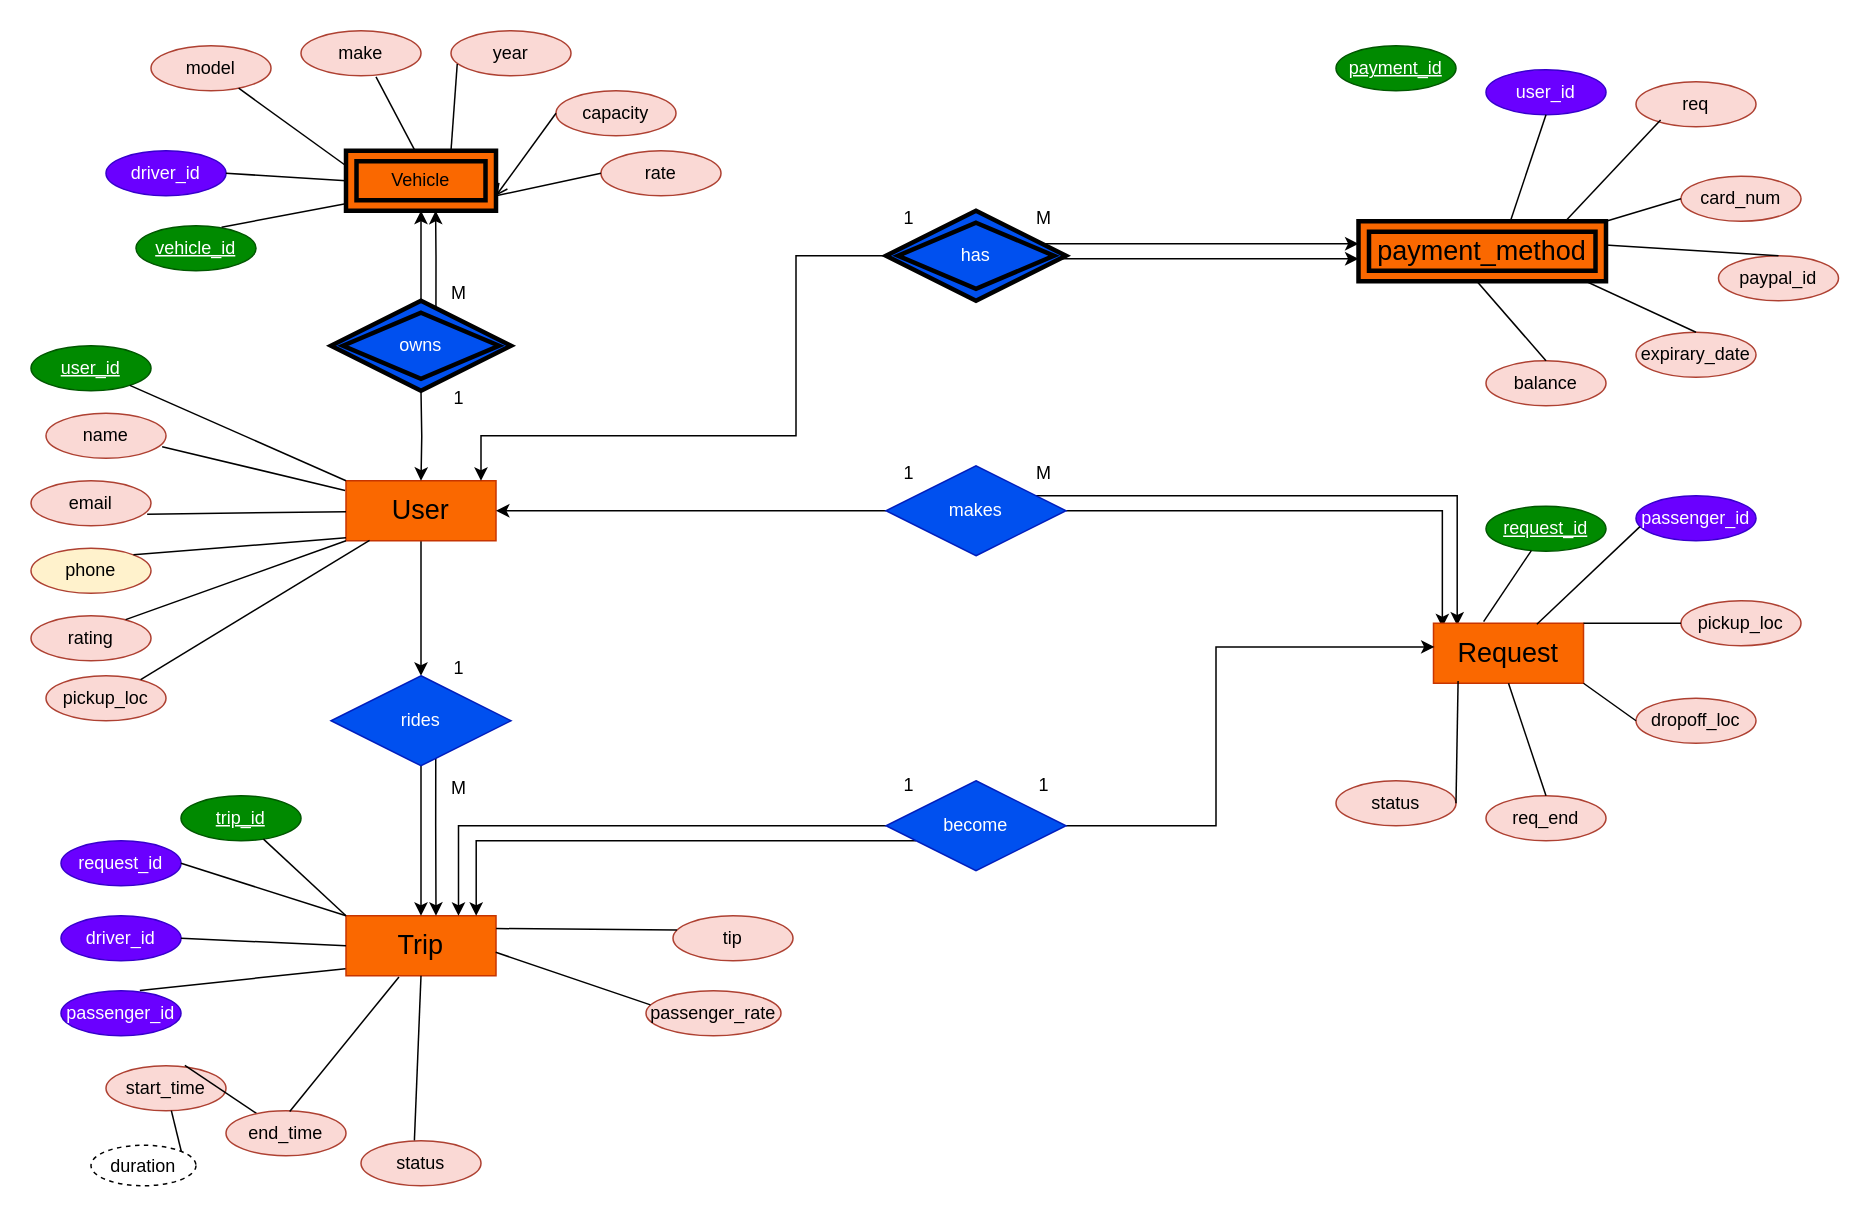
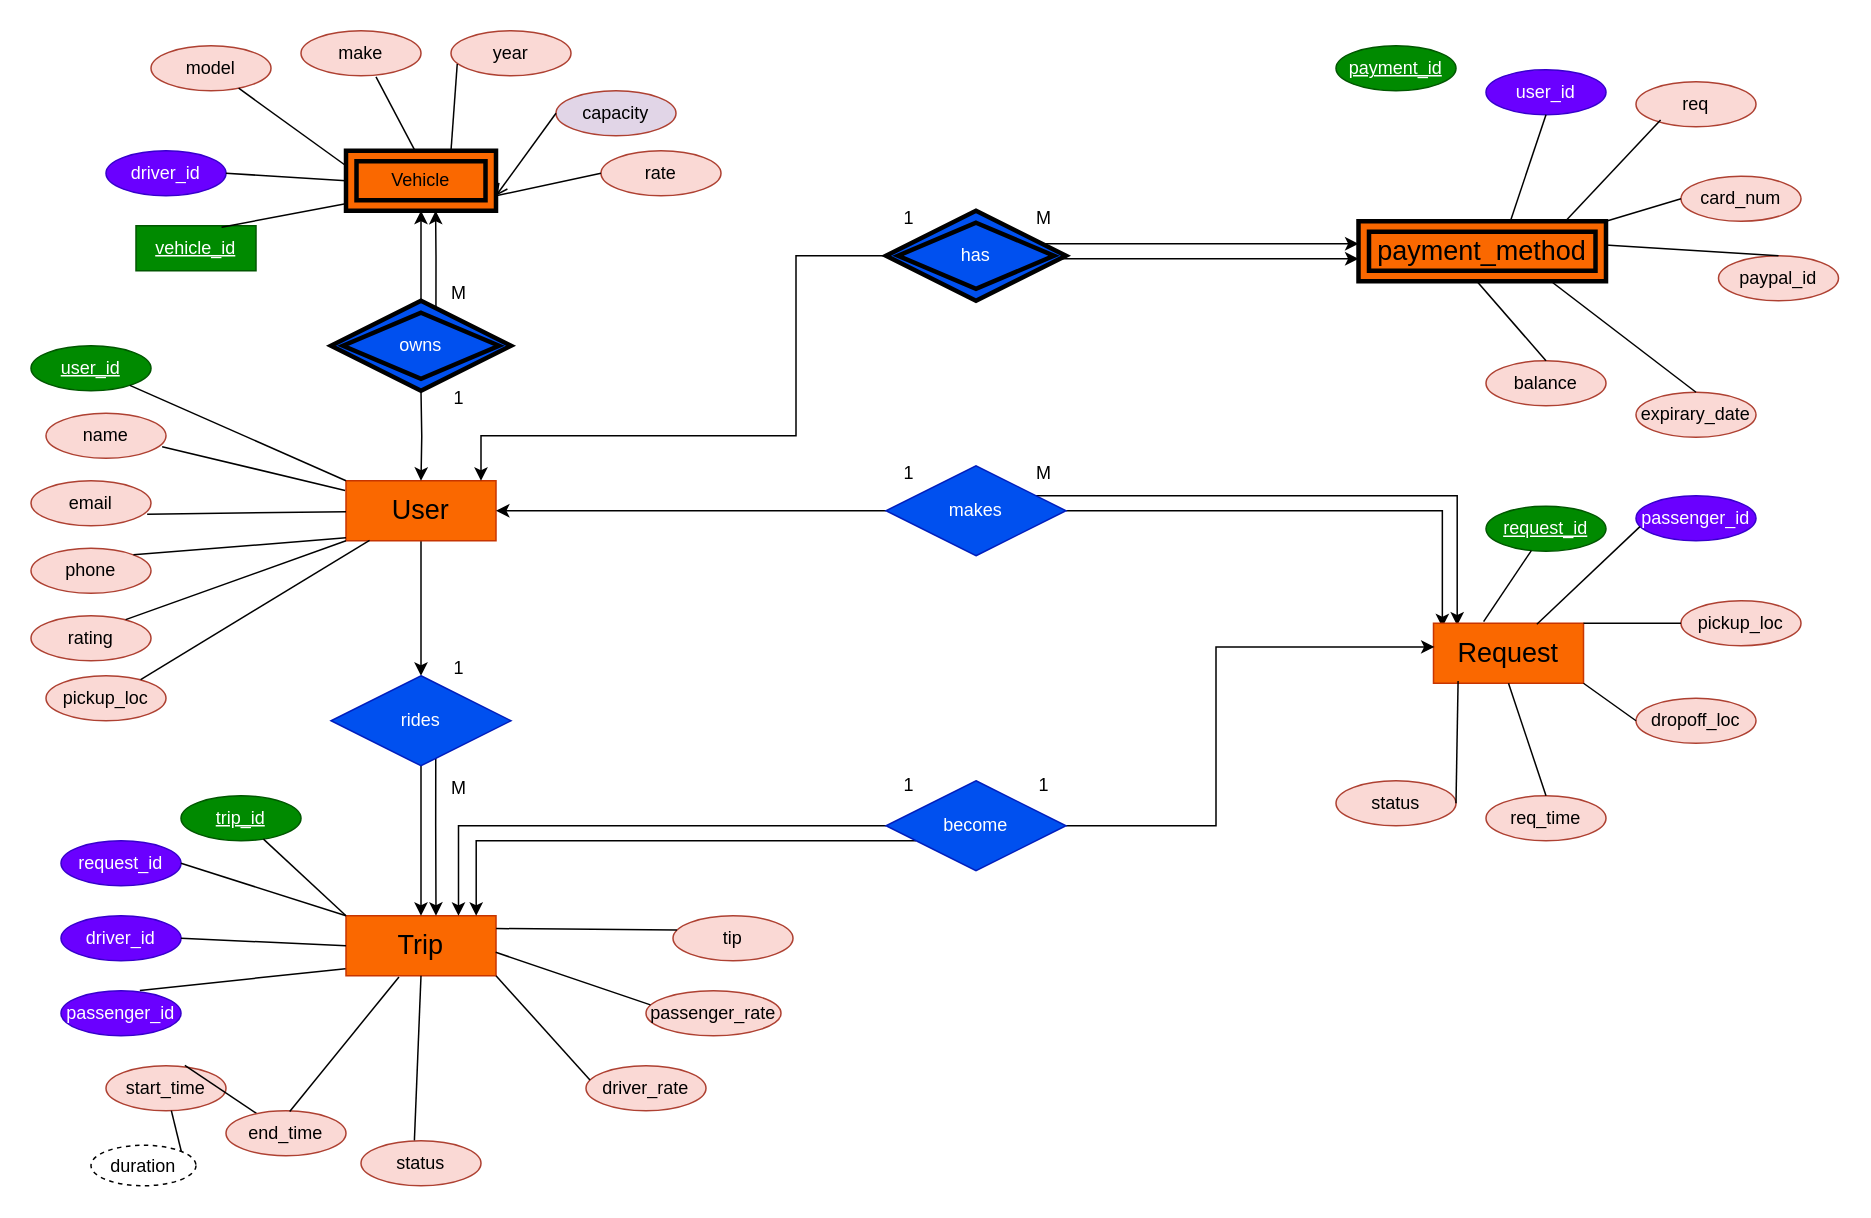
node "capacity": fillcolor #fad9d5 -> #e1d5e7
node "vehicle_id": shape ellipse -> rectangle
node "expirary_date": moved (1696, 355) -> (1696, 415)
node "phone": fillcolor #fff2cc -> #fad9d5
node "req_end": label "req_end" -> "req_time"
edge "Trip" -- "driver_rate": added
node "driver_rate": added
